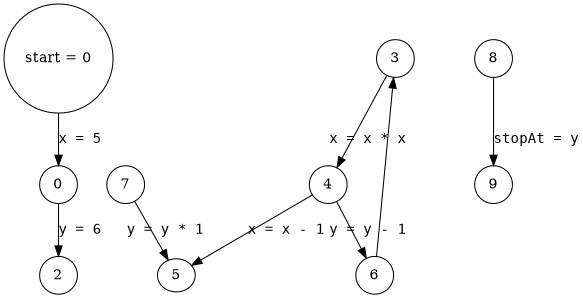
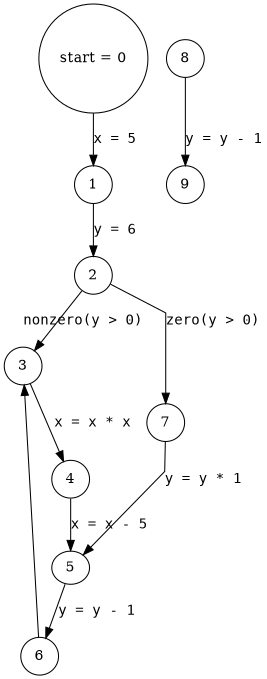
edge "8" -> "9": label "stopAt = y" -> "y = y - 1"
node "0": label "0" -> "1"
edge "4" -> "6": now "5" -> "6"
edge "4" -> "5": label "x = x - 1" -> "x = x - 5"
edge "2" -> "3": added, label "nonzero(y > 0)"
edge "2" -> "7": added, label "zero(y > 0)"
